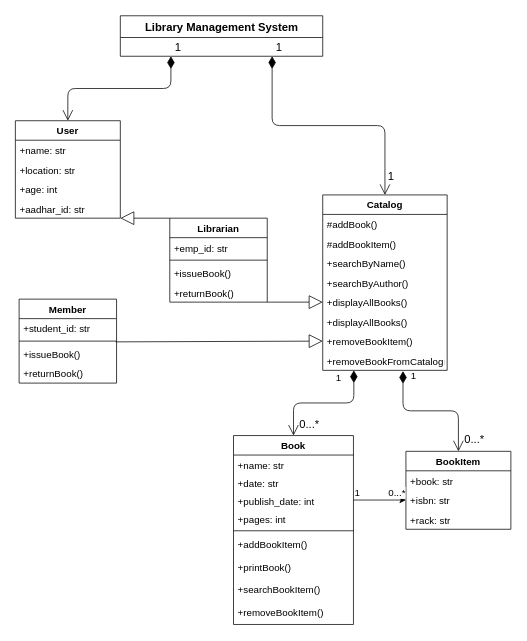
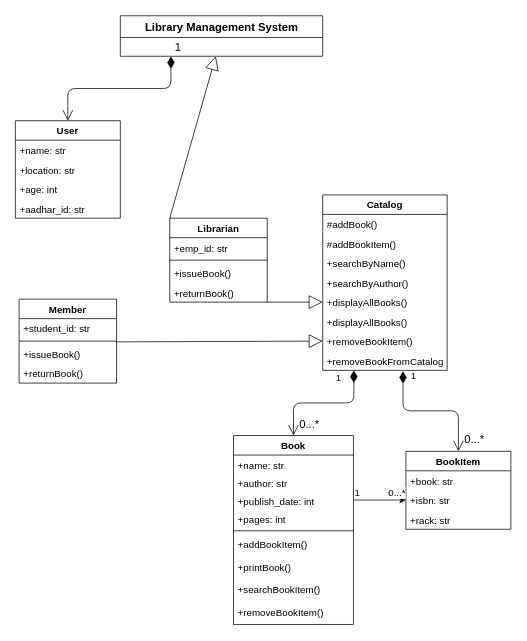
edge "Library Management System" -- "Catalog": removed, labels "1", "1"
edge "Librarian" -> "User": now "Librarian" -> "Library Management System"
node "+date: str": label "+date: str" -> "+author: str"
